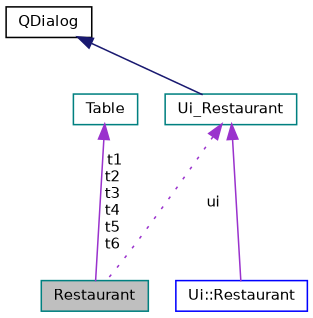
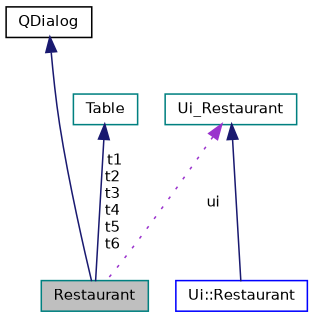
edge "Ui_Restaurant" -> "QDialog": now "Restaurant" -> "QDialog"
edge "Restaurant" -> "Table": color darkorchid3 -> midnightblue
edge "Ui::Restaurant" -> "Ui_Restaurant": color darkorchid3 -> midnightblue
